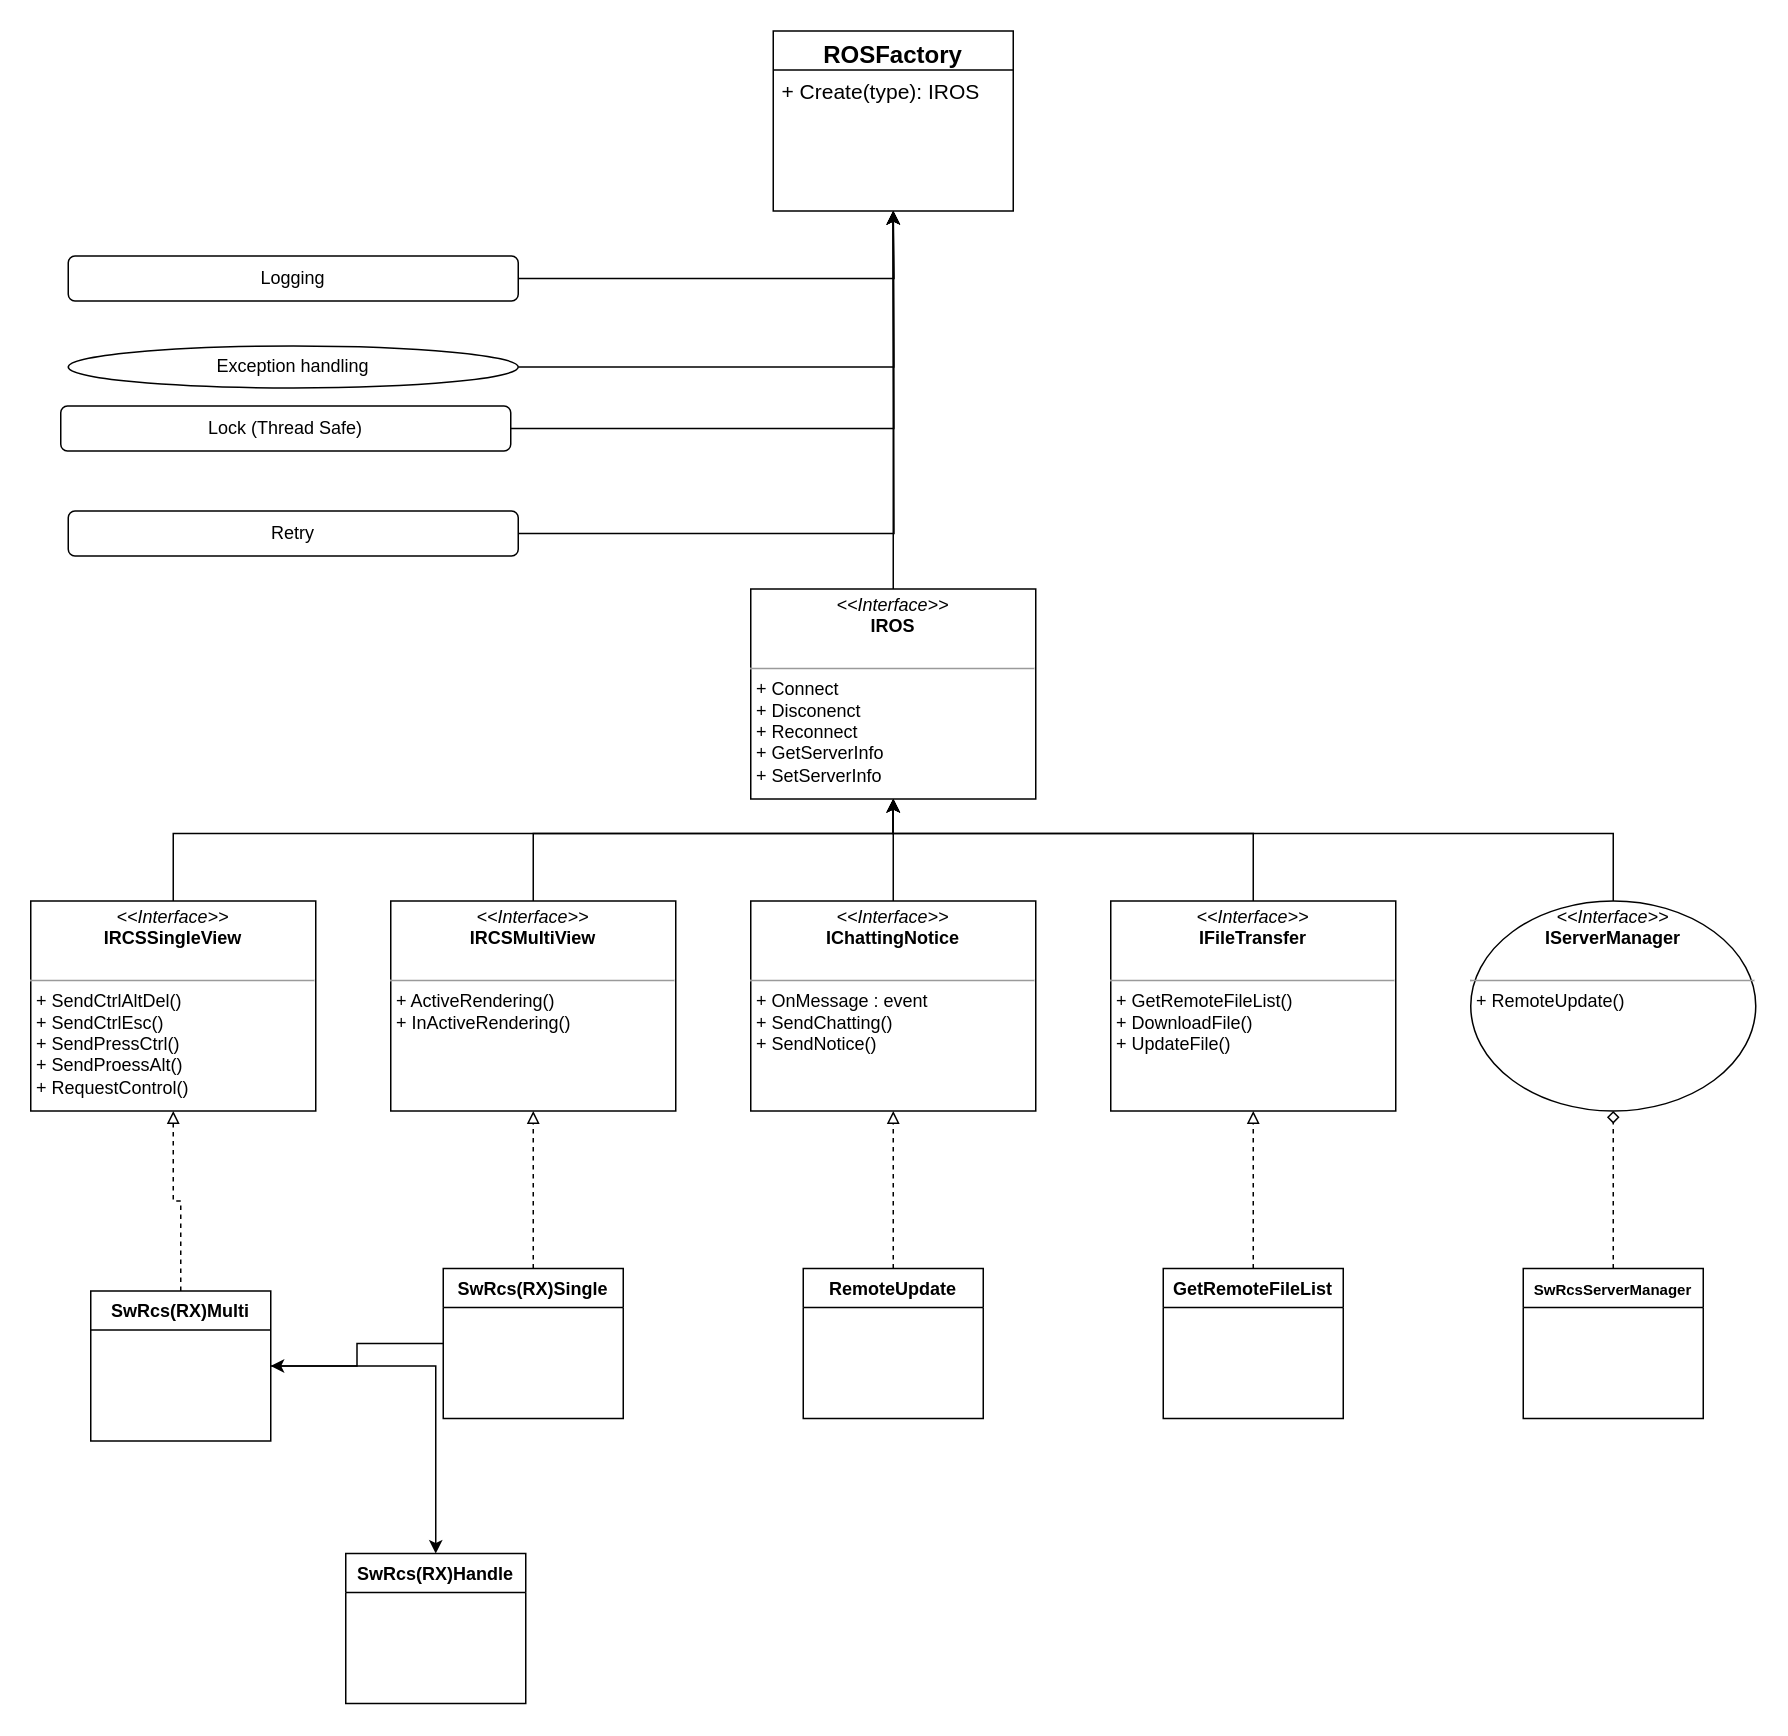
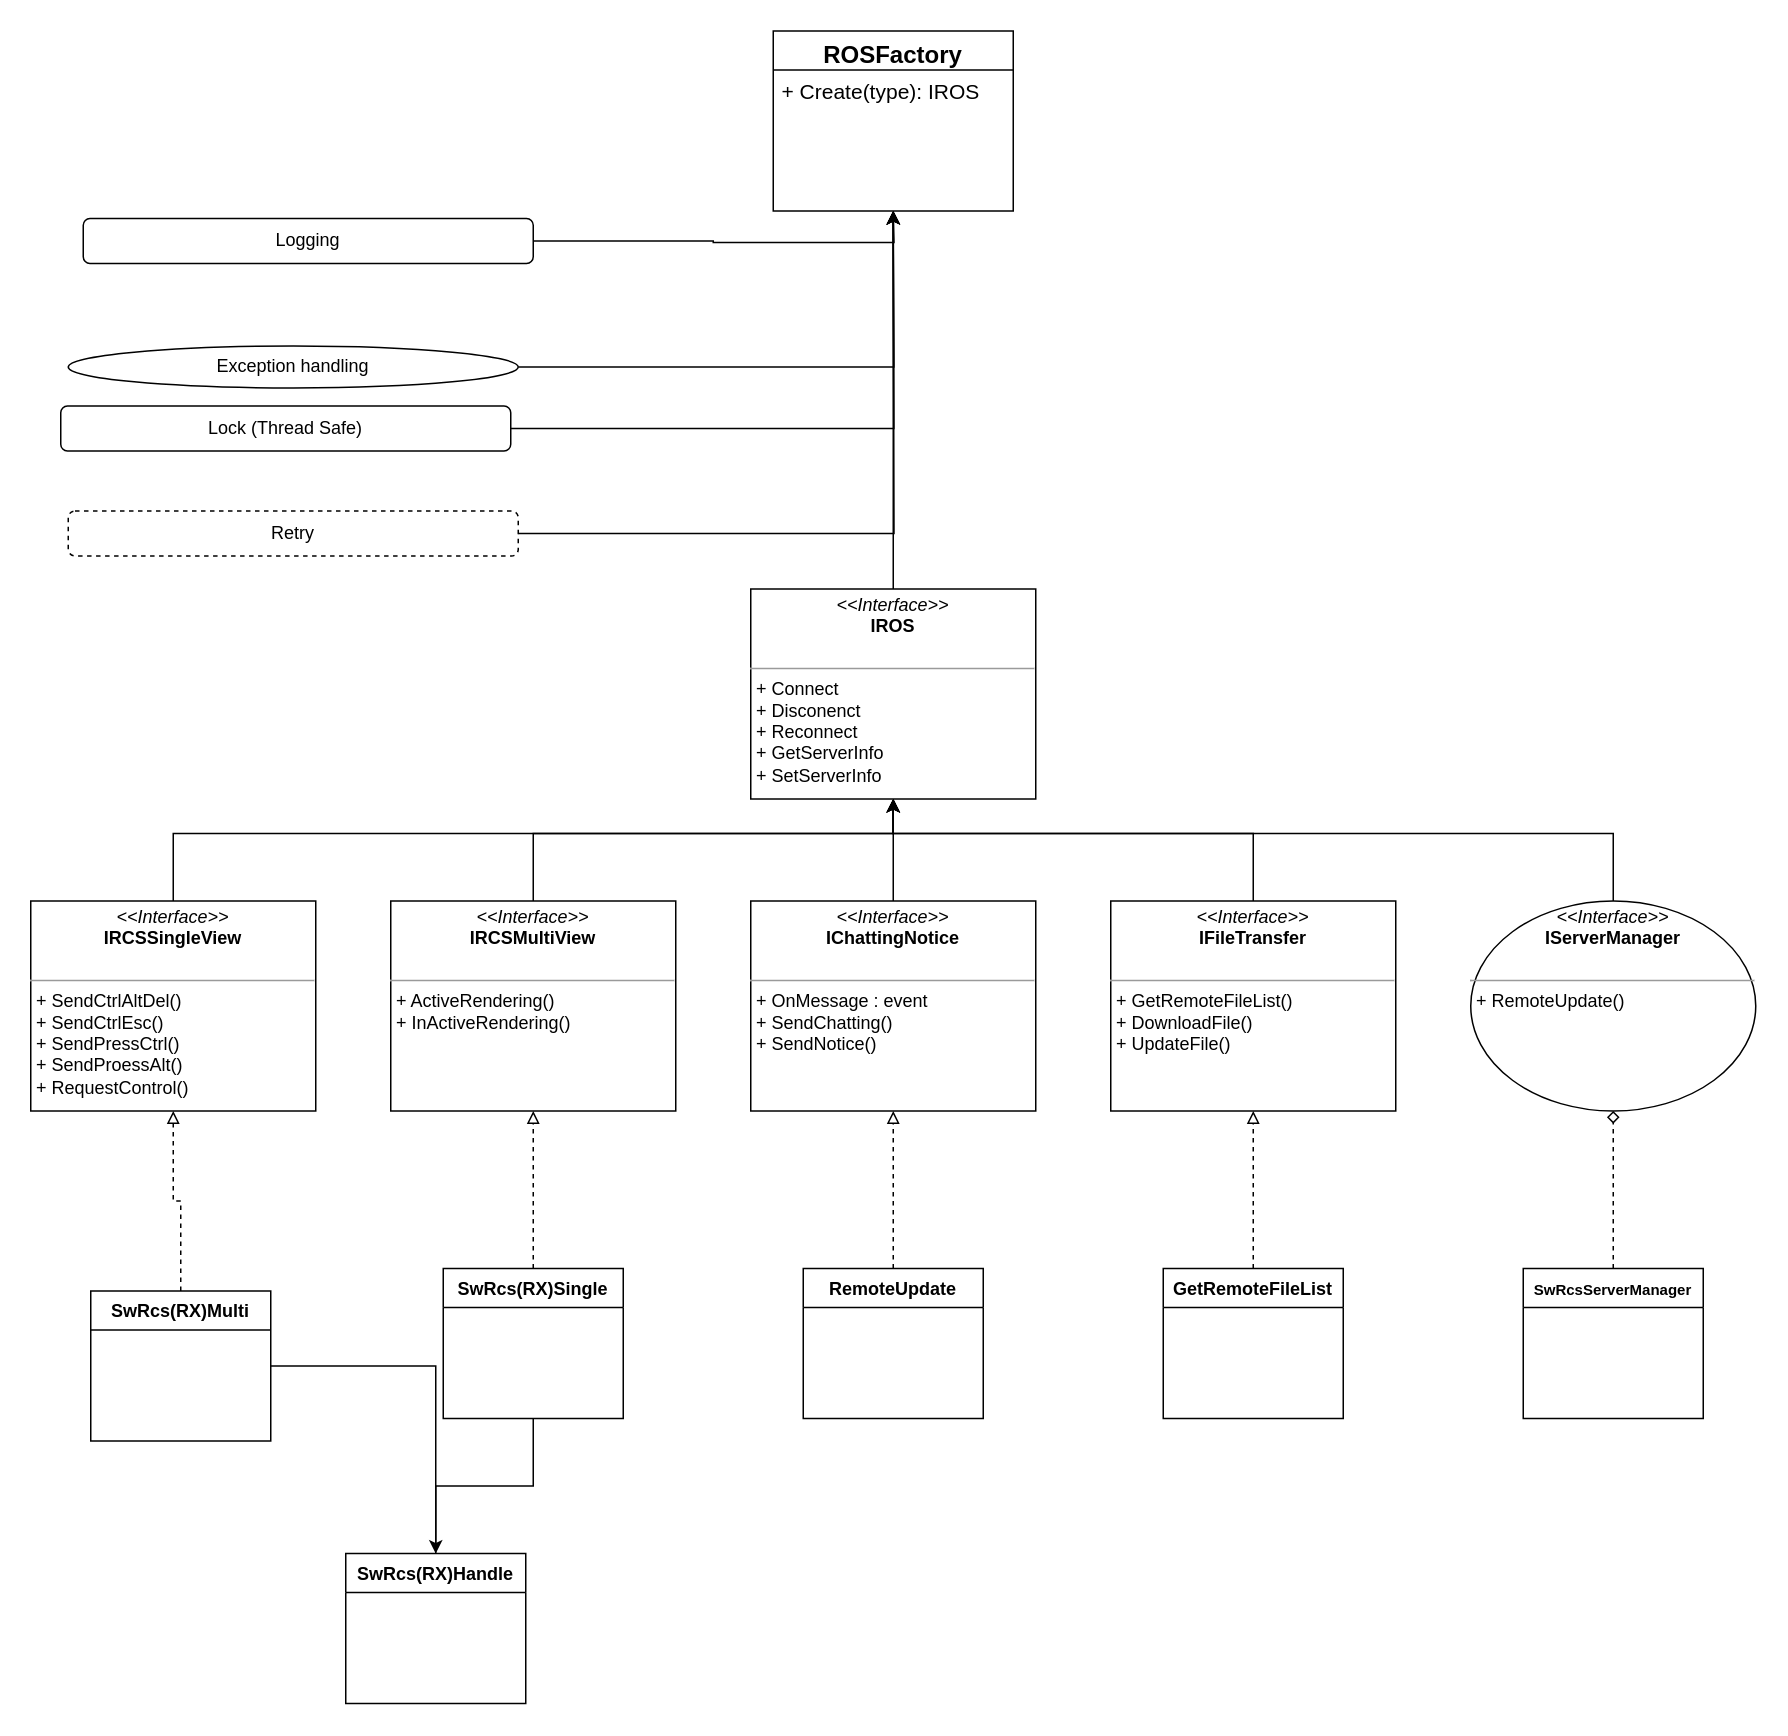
node "Logging": moved (293, 278) -> (308, 241)
node "Retry": style solid -> dashed
edge "SwRcs(RX)Single" -> "SwRcs(RX)Multi": now "SwRcs(RX)Single" -> "SwRcs(RX)Handle"
edge "SwRcs(RX)Multi" -> "SwRcs(RX)Handle": arrowhead classic -> none
